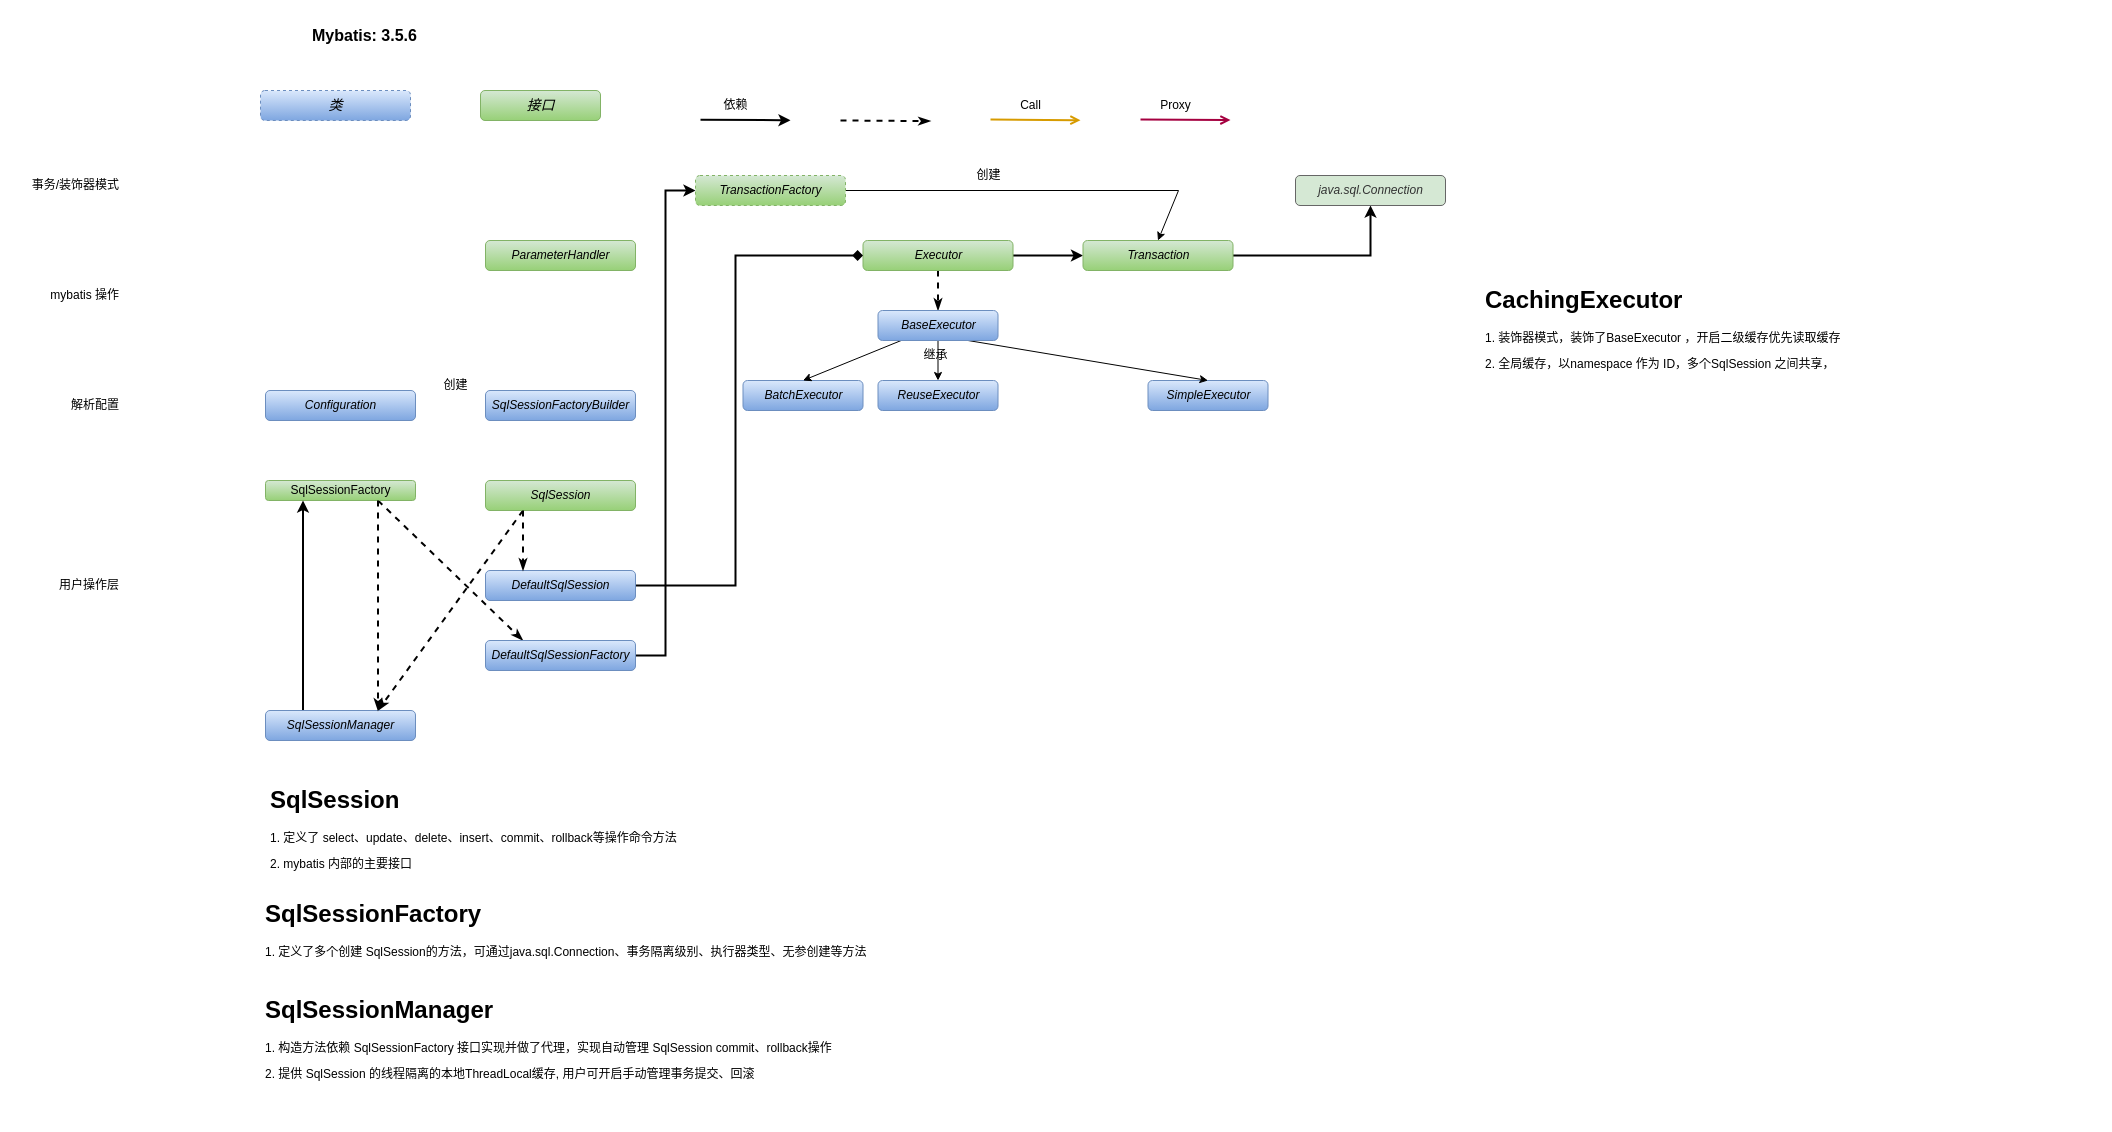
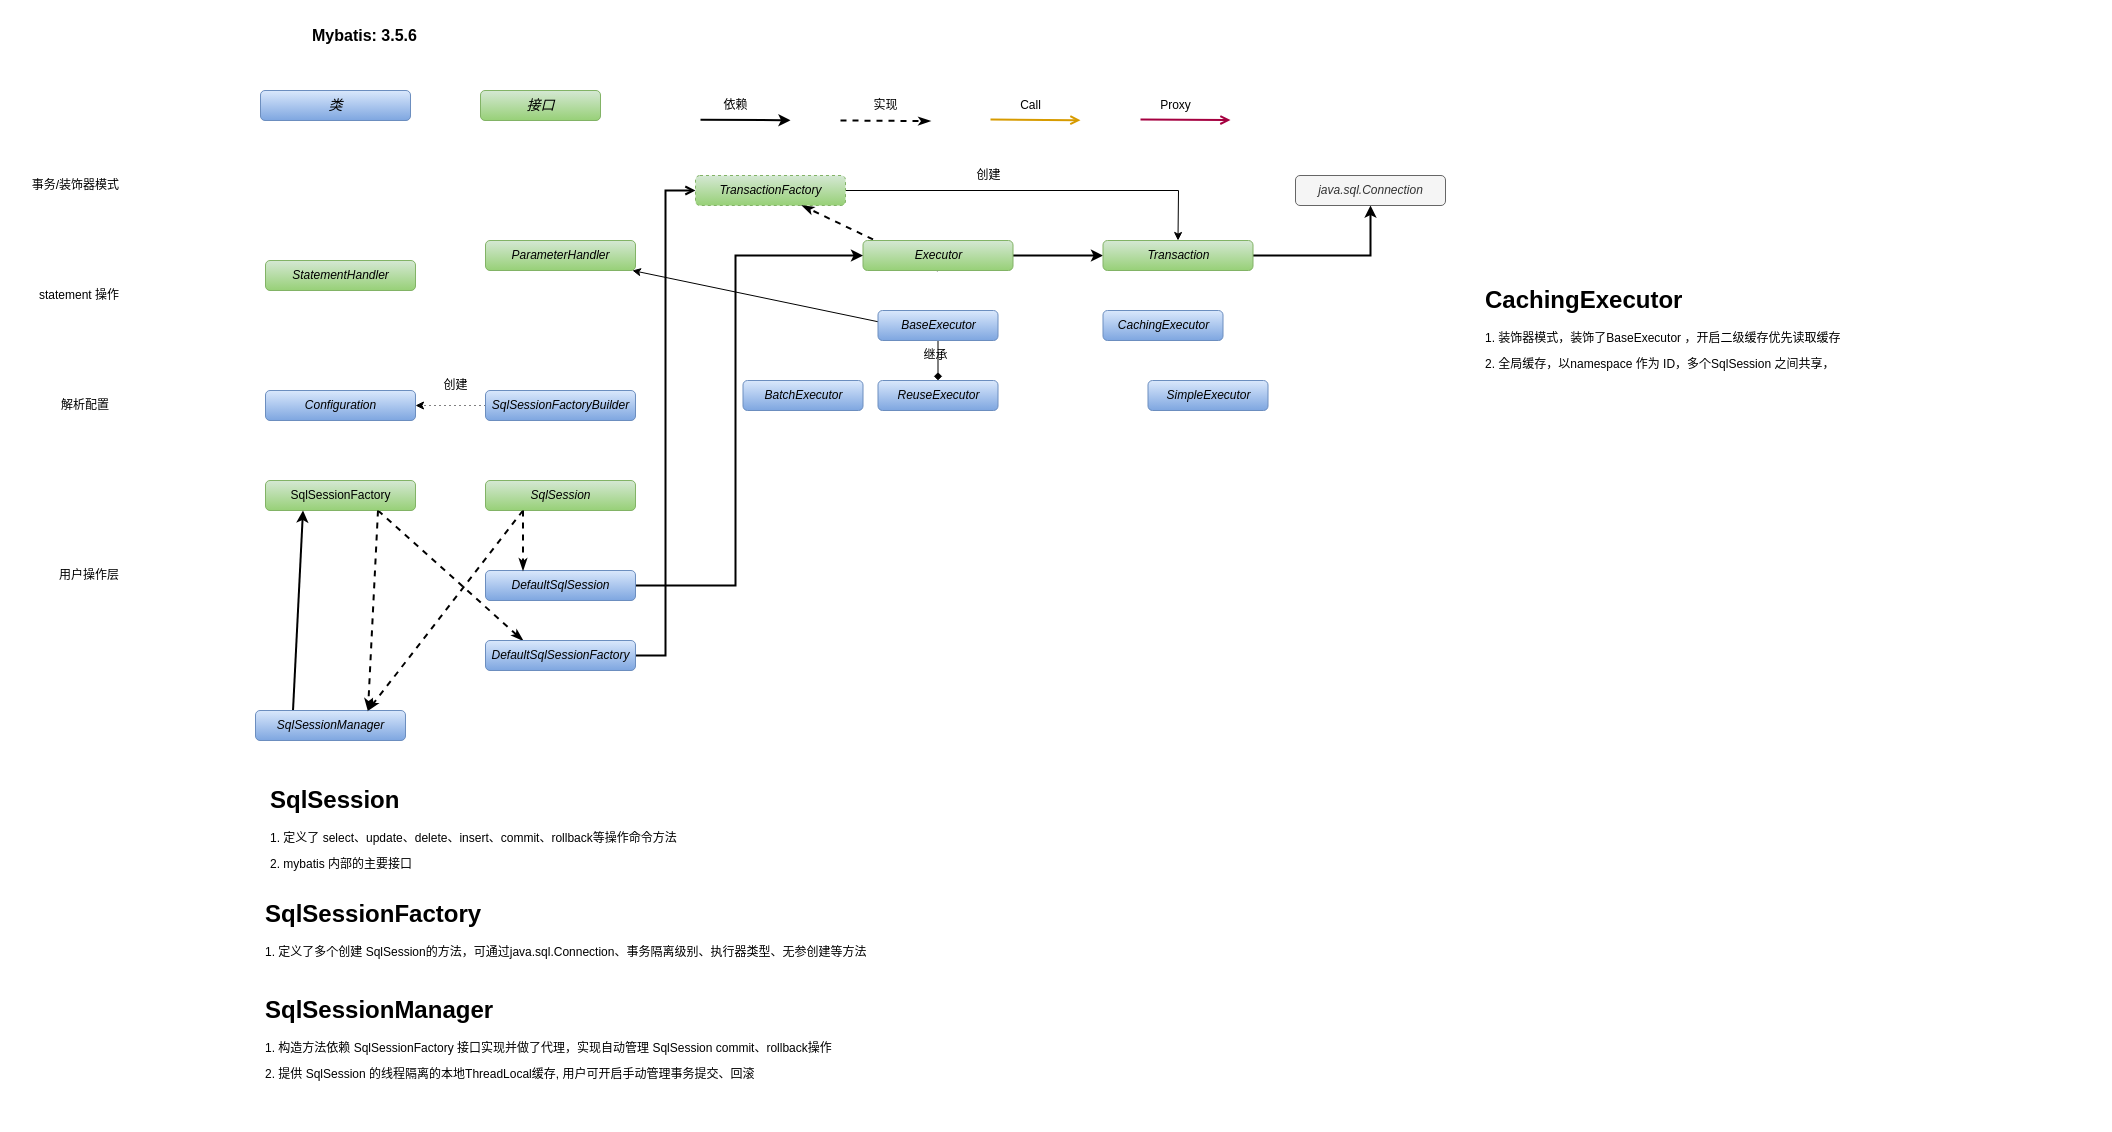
node "类": style dashed -> solid
node "实现": added
edge "DefaultSqlSessionFactory" -> "TransactionFactory": arrowhead classic -> open
node "java.sql.Connection": fillcolor #d5e8d4 -> #f5f5f5
edge "DefaultSqlSession" -> "Executor": arrowhead diamond -> classic
node "Transaction": moved (1158, 256) -> (1178, 256)
node "StatementHandler": added
edge "Executor" -> "BaseExecutor": now "Executor" -> "TransactionFactory"
node "mybatis 操作": label "mybatis 操作" -> "statement 操作"
node "CachingExecutor": added
edge "BaseExecutor" -> "BatchExecutor": removed
edge "BaseExecutor" -> "SimpleExecutor": now "BaseExecutor" -> "ParameterHandler"
edge "BaseExecutor" -> "ReuseExecutor": arrowhead classic -> diamond
node "解析配置": moved (86, 406) -> (76, 406)
edge "SqlSessionFactoryBuilder" -> "Configuration": added
node "SqlSessionFactory": size 150x20 -> 150x30
node "用户操作层": moved (81, 586) -> (81, 576)
node "SqlSessionManager": moved (341, 726) -> (331, 726)
